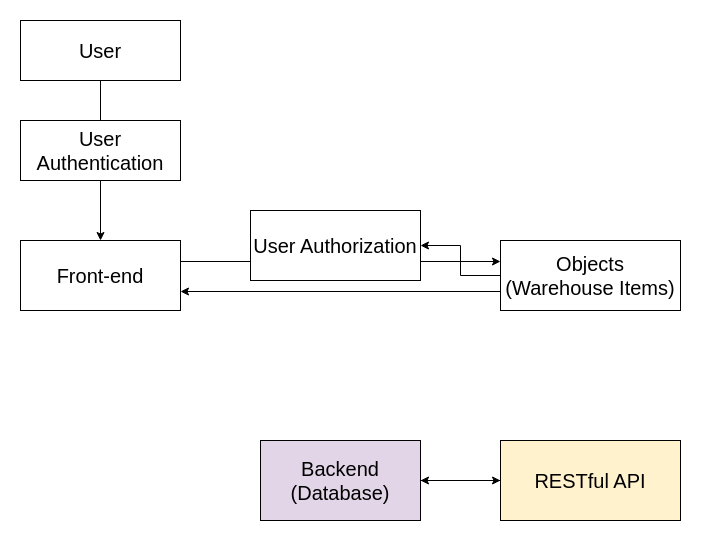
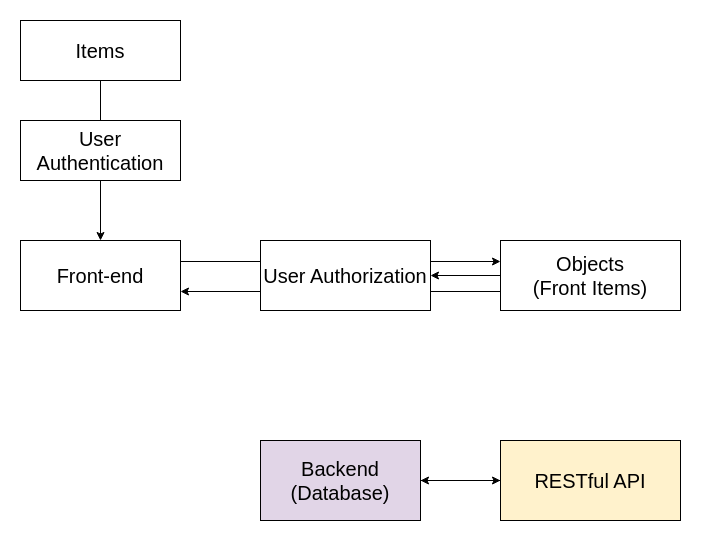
node "User": label "User" -> "Items"
node "User Authorization": moved (336, 246) -> (346, 276)
node "Objects (Warehouse Items)": label "Objects (Warehouse Items)" -> "Objects (Front Items)"
